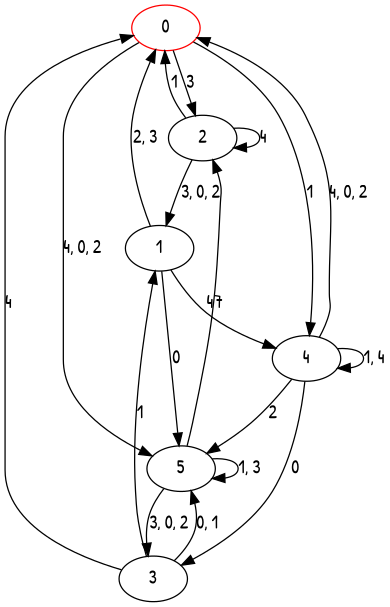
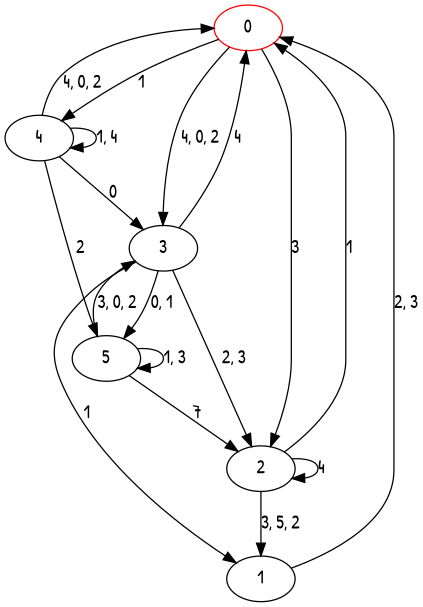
edge "2" -> "1": label "3, 0, 2" -> "3, 5, 2"
edge "0" -> "5": now "0" -> "3"
edge "1" -> "4": removed, label "4"
edge "1" -> "5": removed, label "0"
edge "3" -> "2": added, label "2, 3"
